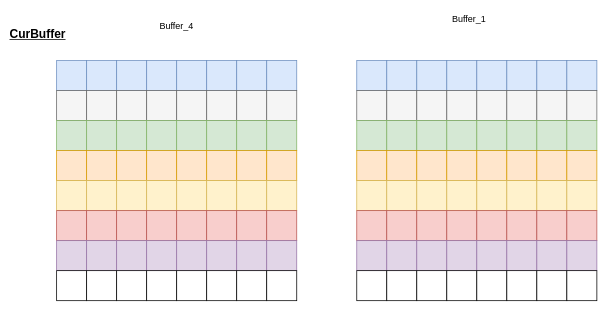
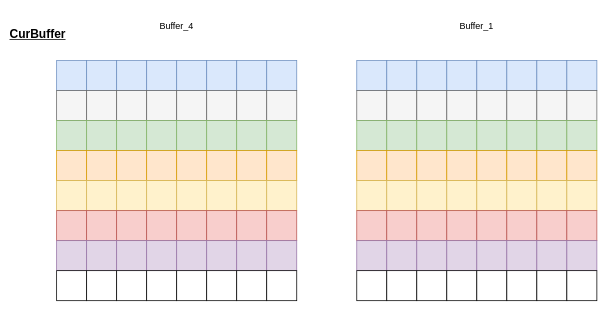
node "Buffer_1": moved (469, 19) -> (477, 27)
